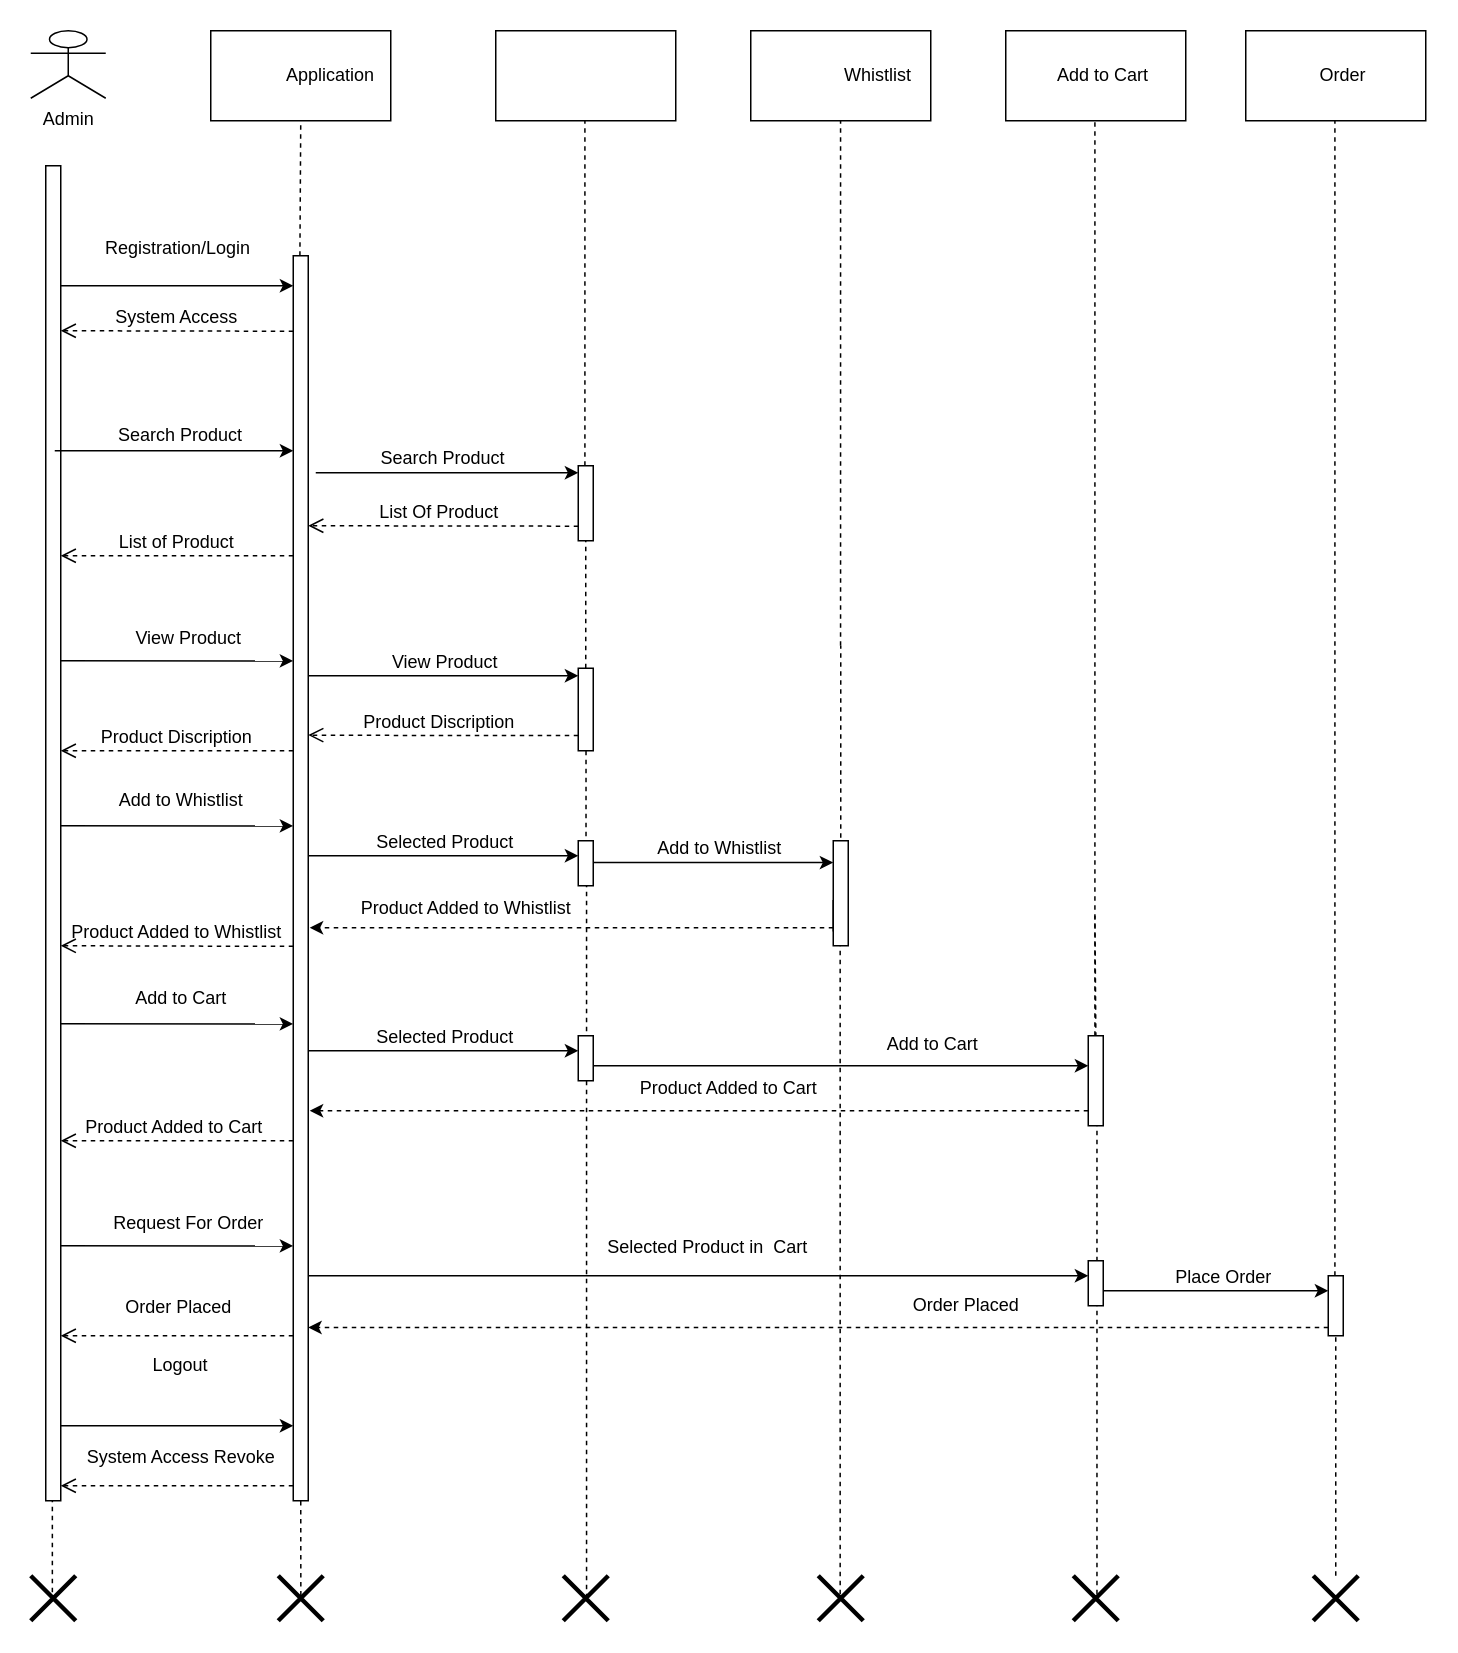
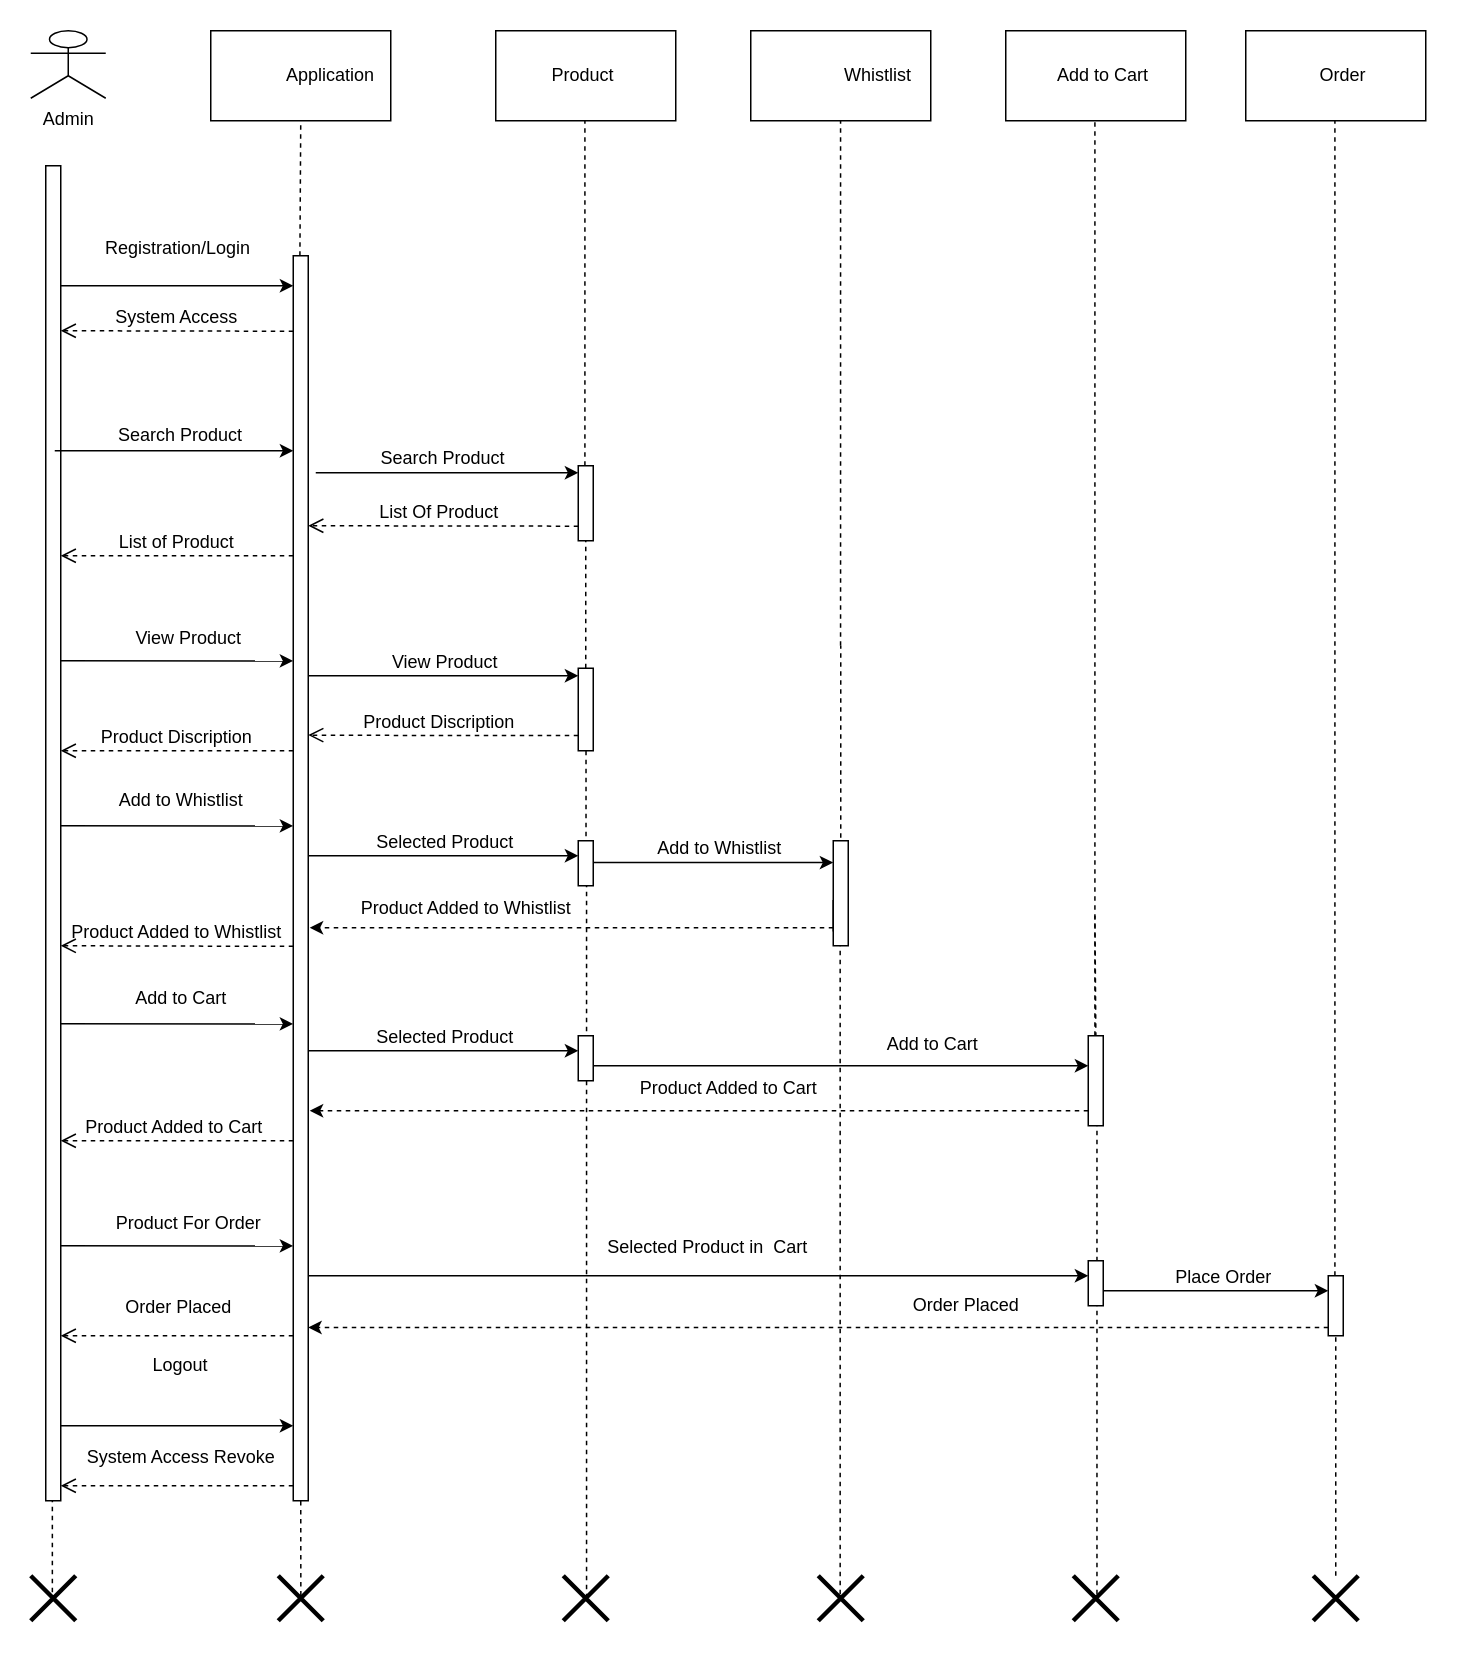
node "Product": added
node "Request For Order": label "Request For Order" -> "Product For Order"
